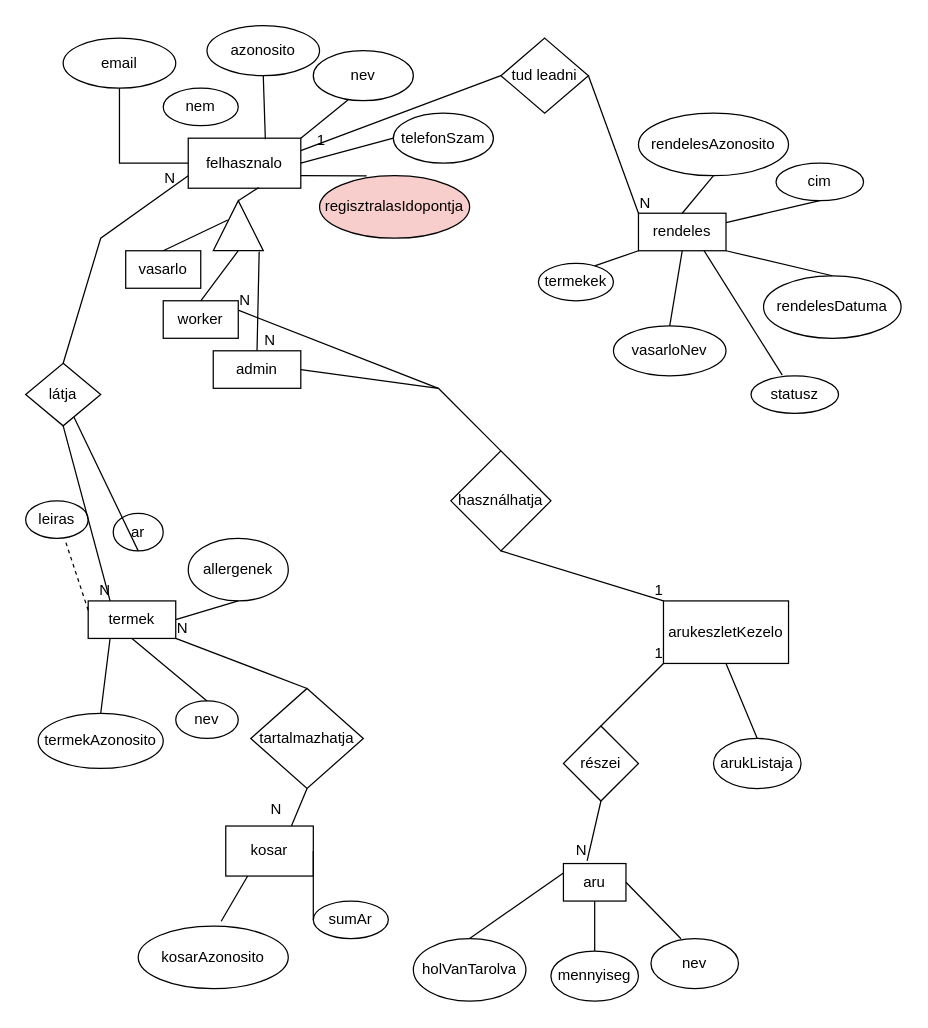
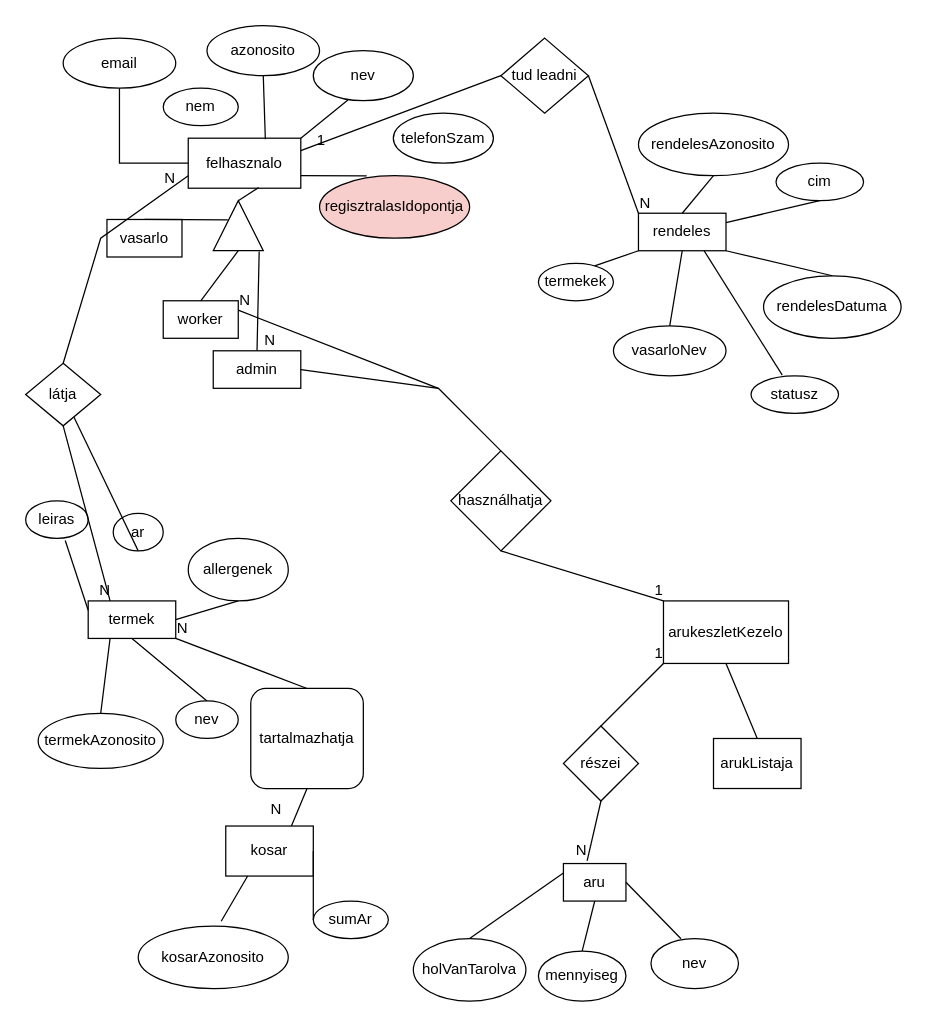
edge "telefonSzam" -- "felhasznalo": removed
node "vasarlo": moved (163, 269) -> (144, 238)
edge "leiras" -- "termek": style dashed -> solid
node "tartalmazhatja": shape diamond -> rounded rectangle
node "arukListaja": shape ellipse -> rectangle
node "mennyiseg": moved (594, 976) -> (582, 976)
